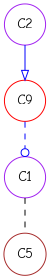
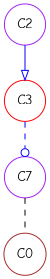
node "C9": label "C9" -> "C3"
node "C1": label "C1" -> "C7"
node "C5": label "C5" -> "C0"
